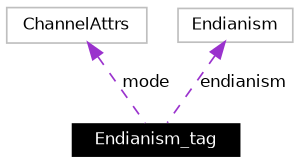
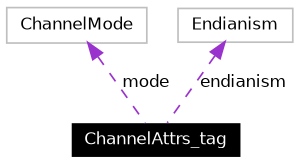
node "ChannelAttrs": label "ChannelAttrs" -> "ChannelMode"
node "Endianism_tag": label "Endianism_tag" -> "ChannelAttrs_tag"
